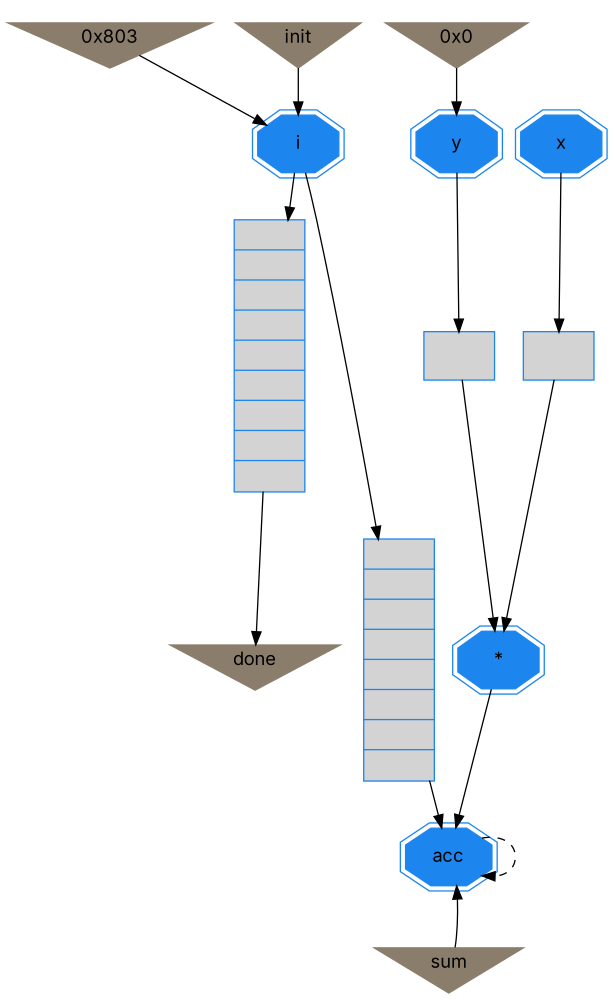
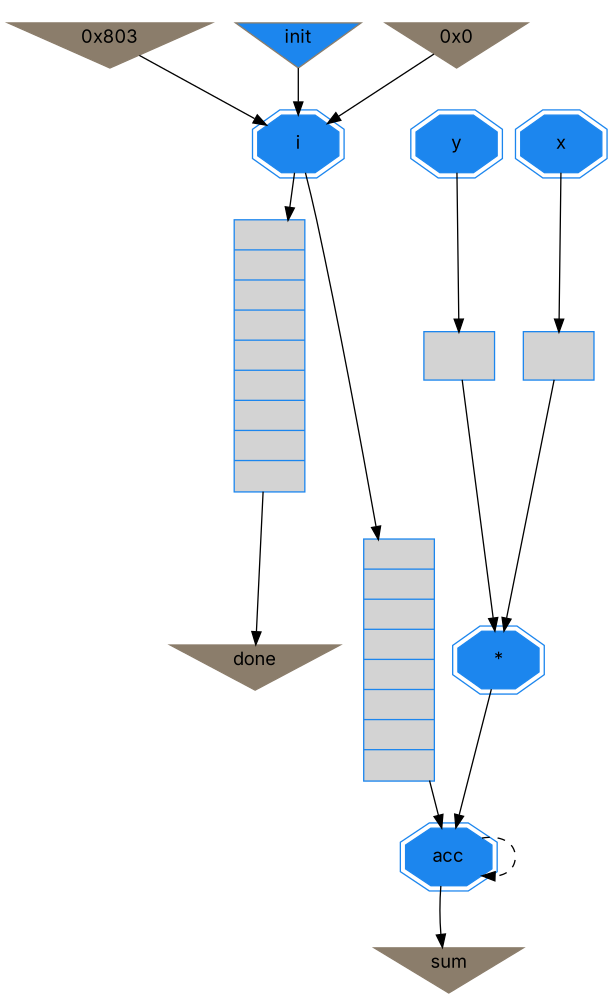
node "init": fillcolor bisque4 -> dodgerblue2
edge "0x0" -> "y": now "0x0" -> "i"
edge "sum" -> "acc": reversed
